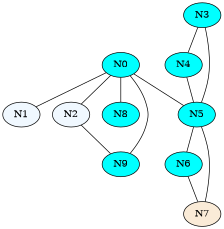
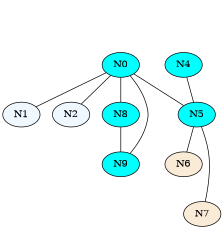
node "N3": removed
edge "N2" -- "N9": now "N8" -- "N9"
node "N6": fillcolor #00ffff -> #faebd7
edge "N6" -- "N7": removed
